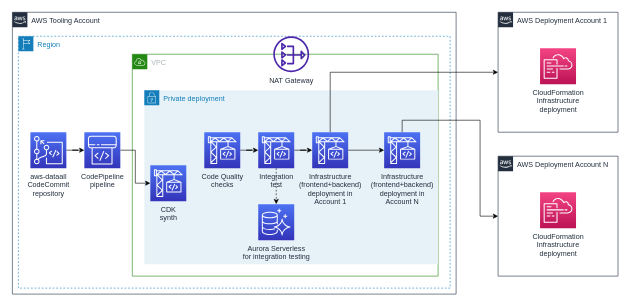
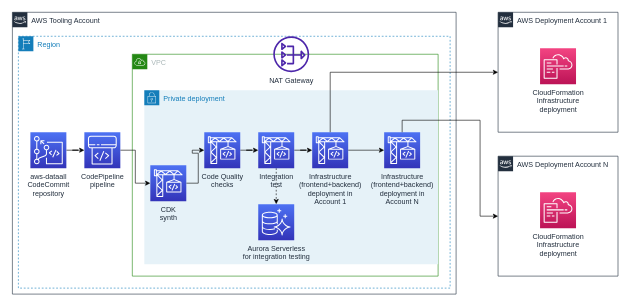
edge "CDK synth" -> "Code Quality checks": added
